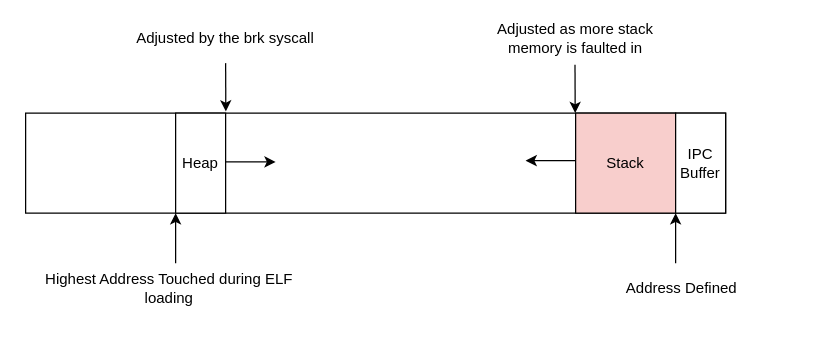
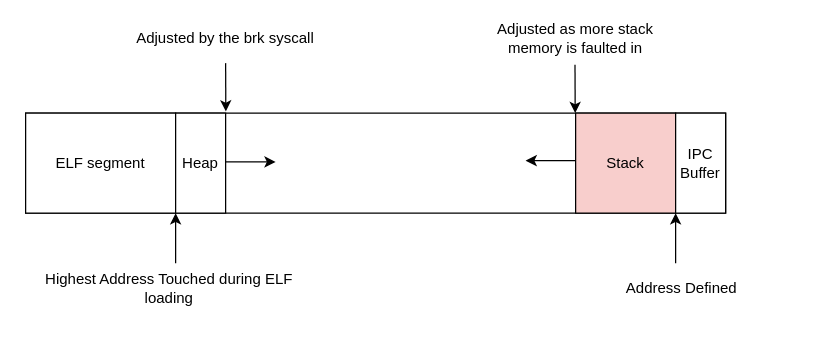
node "ELF segment": added
